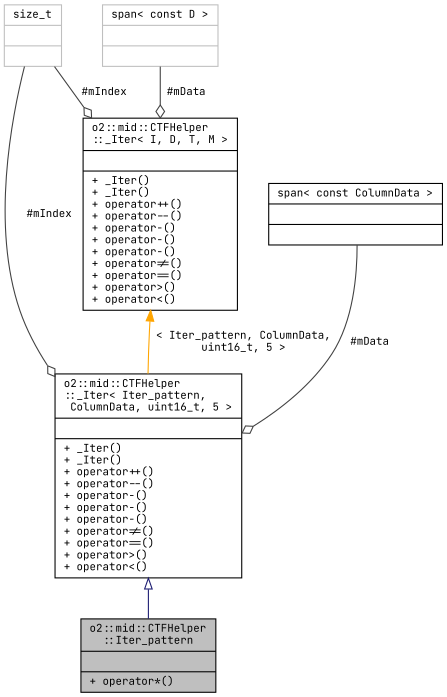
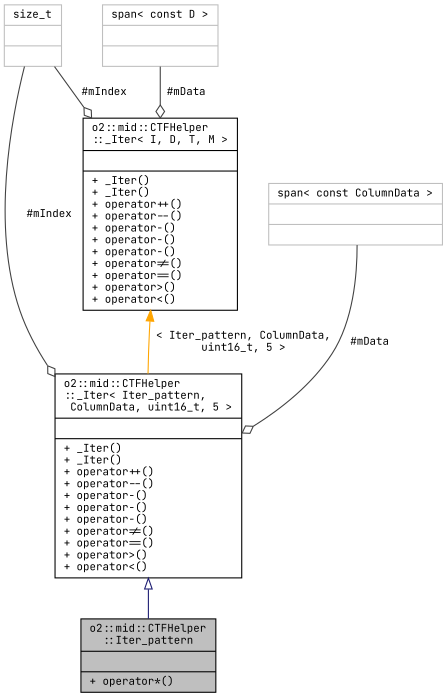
node "span< const ColumnData >": color black -> grey75
